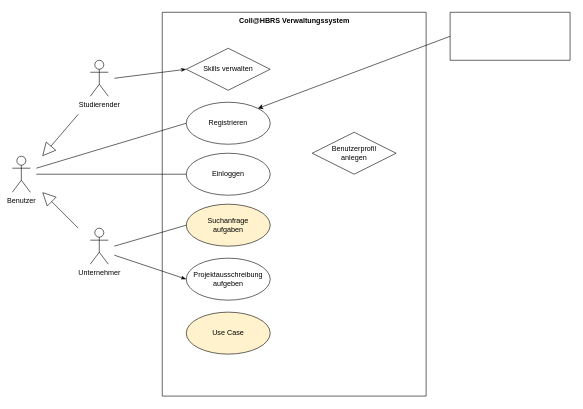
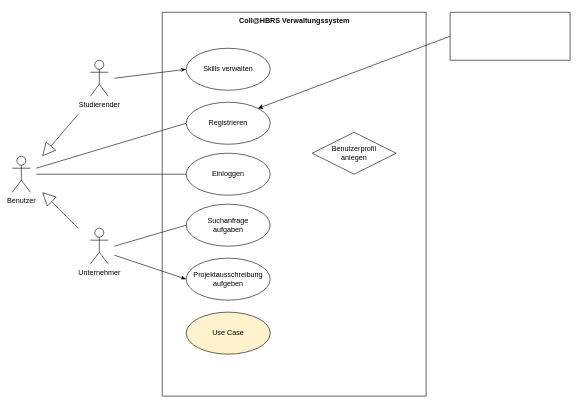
node "Skills verwalten": shape diamond -> ellipse
node "Suchanfrage aufgaben": fillcolor #fff2cc -> #ffffff
